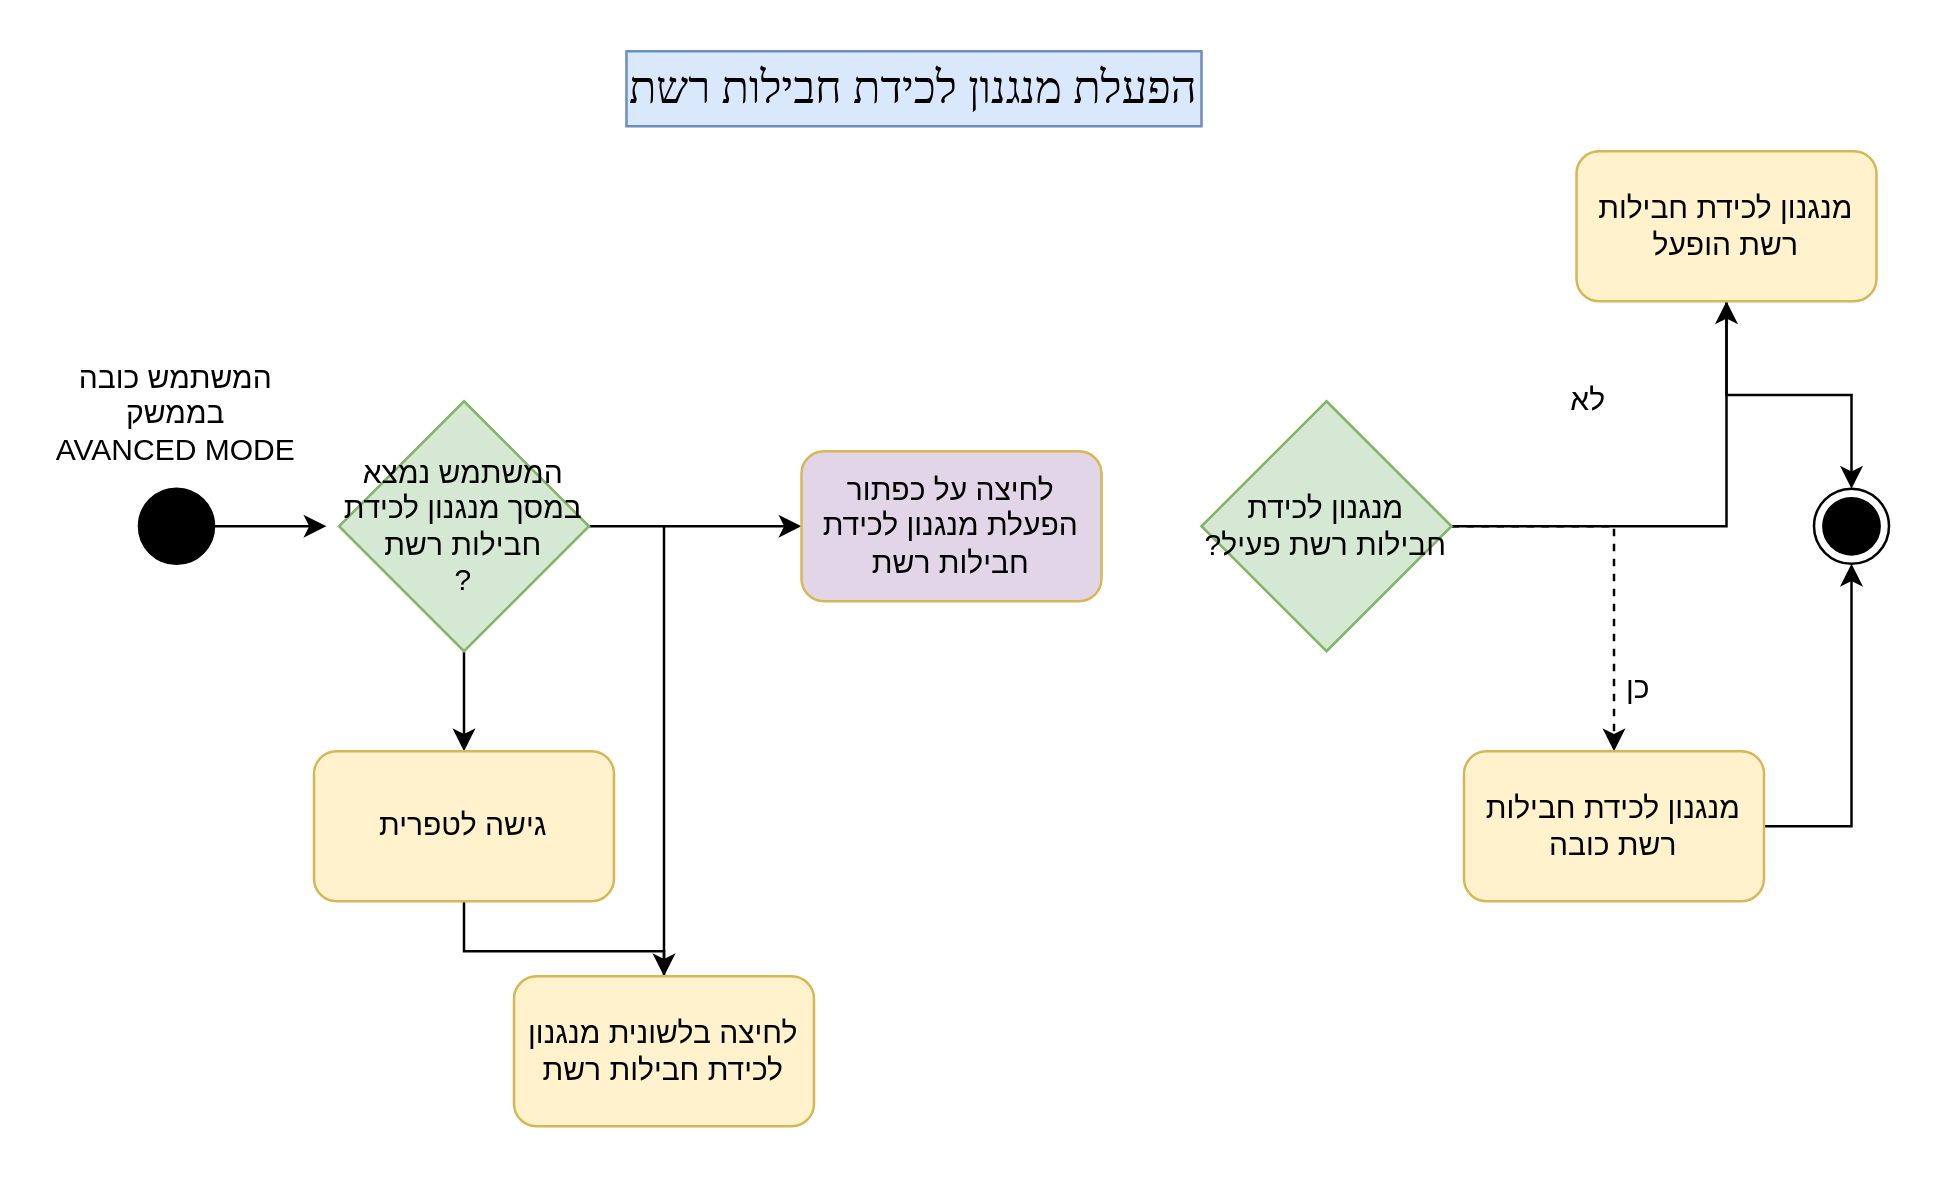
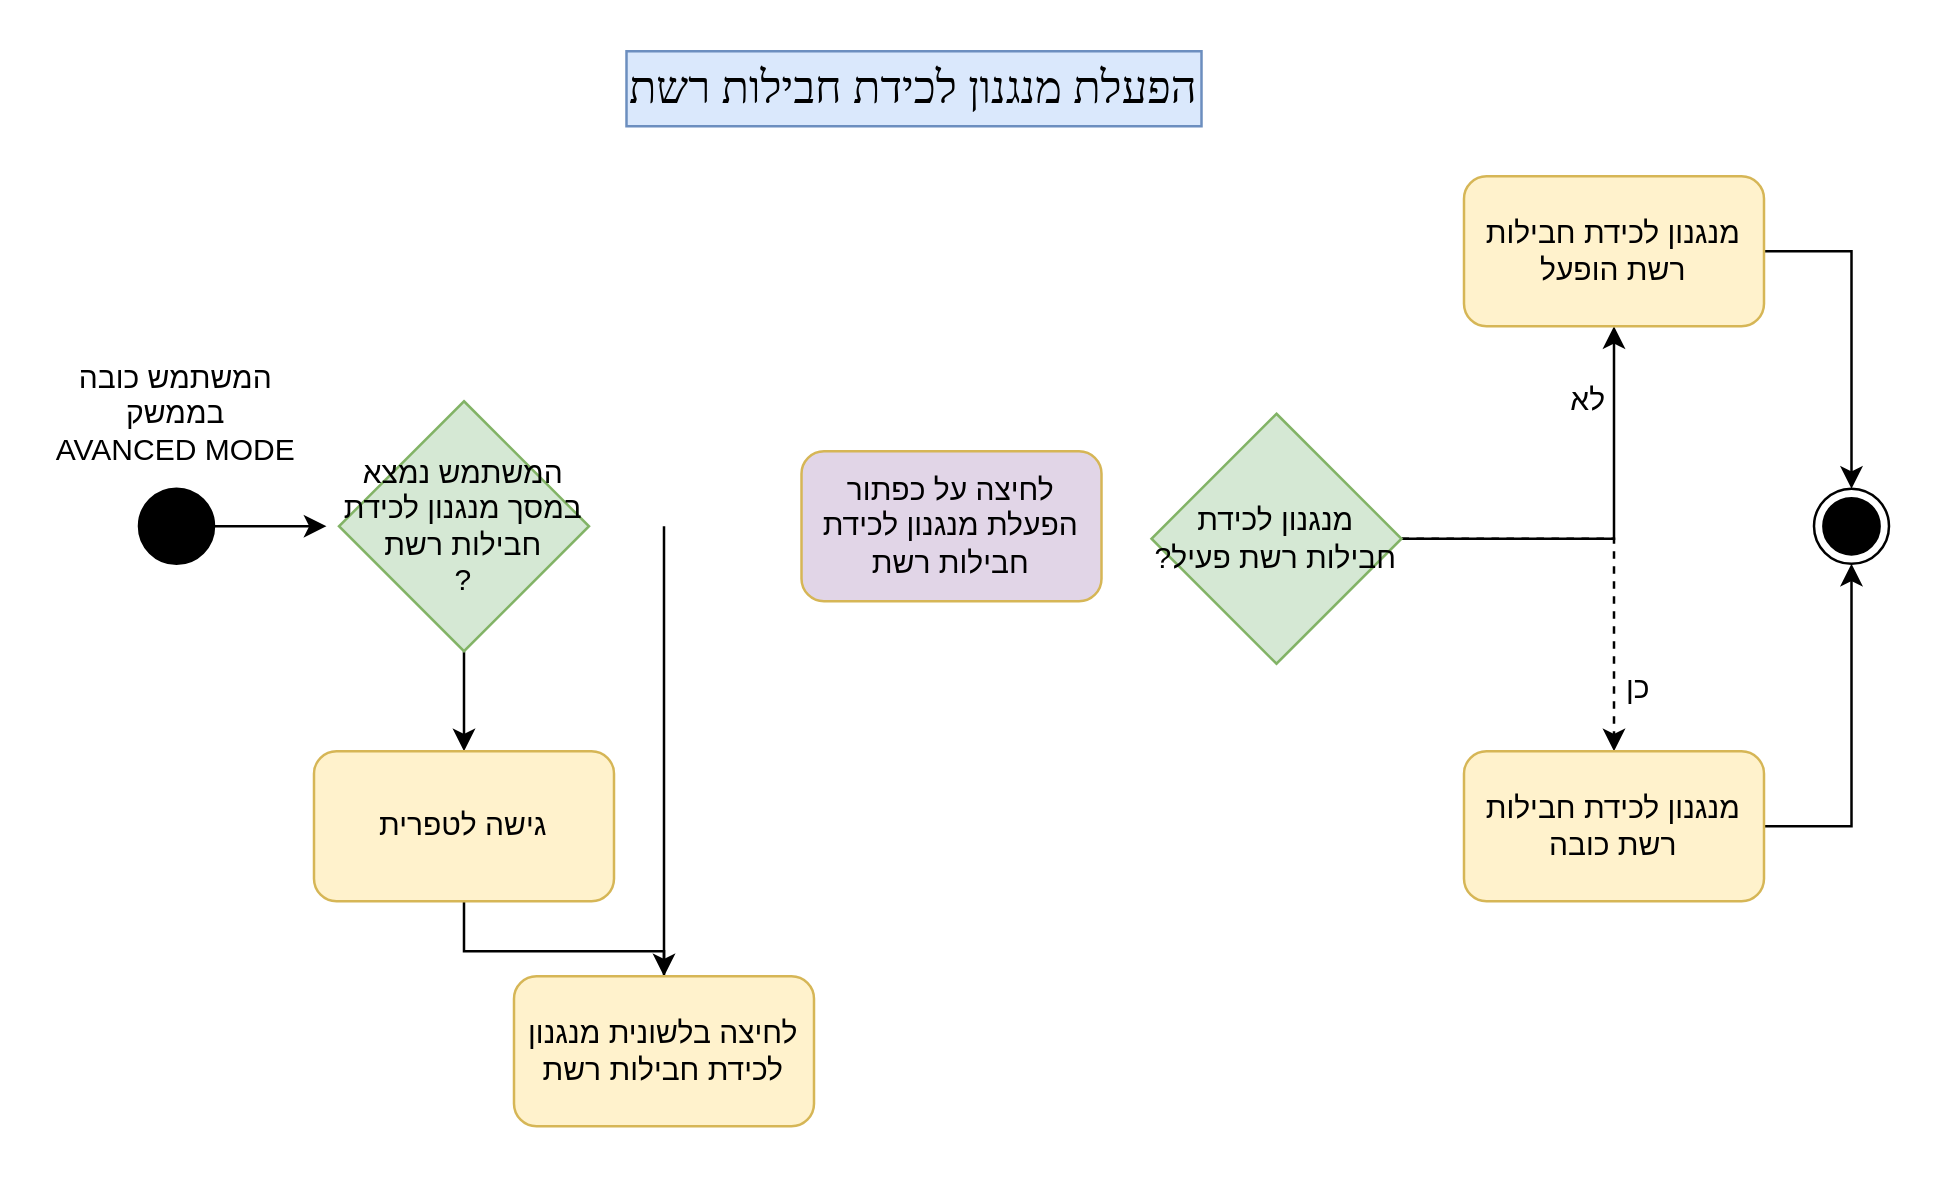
node "מנגנון לכידת חבילות רשת הופעל": moved (1726, 226) -> (1614, 251)
edge "המשתמש נמצא במסך מנגנון לכידת חבילות רשת ?" -> "לחיצה על כפתור הפעלת מנגנון לכידת חבילות רשת": removed
node "מנגנון לכידת חבילות רשת פעיל?": moved (1326, 526) -> (1276, 539)
